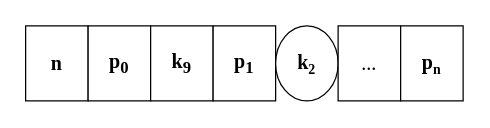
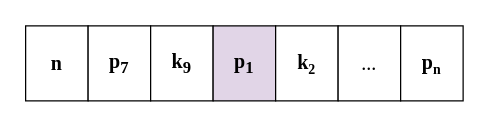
node "p0": label "p0" -> "p7"
node "p1": fillcolor #ffffff -> #e1d5e7
node "k2": shape ellipse -> rectangle
